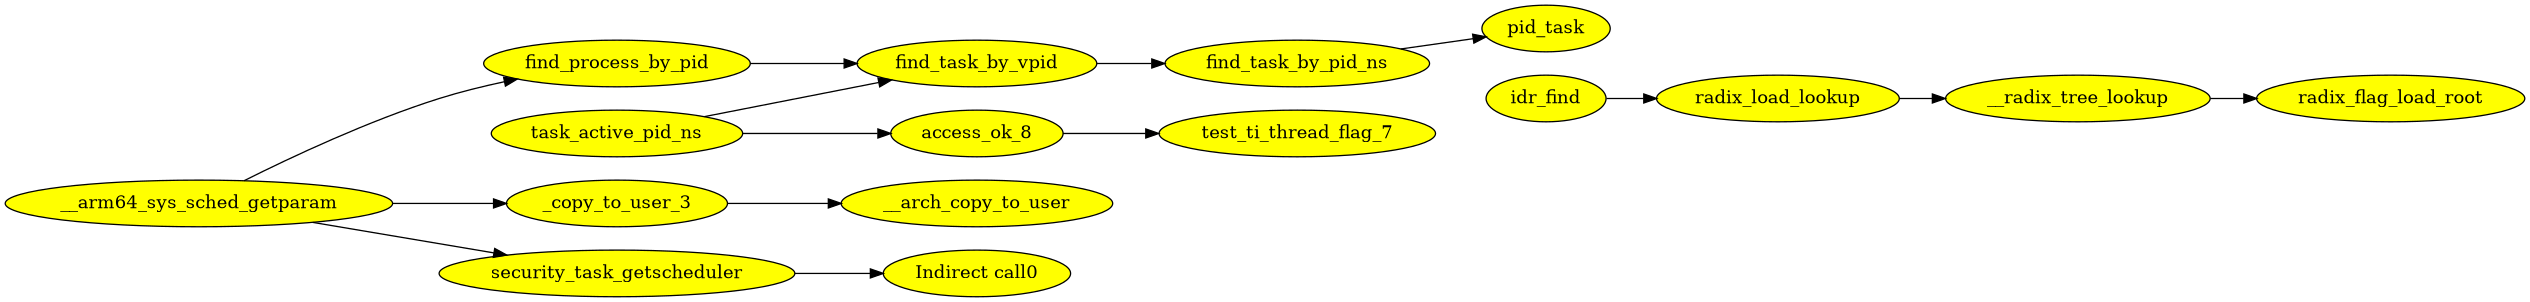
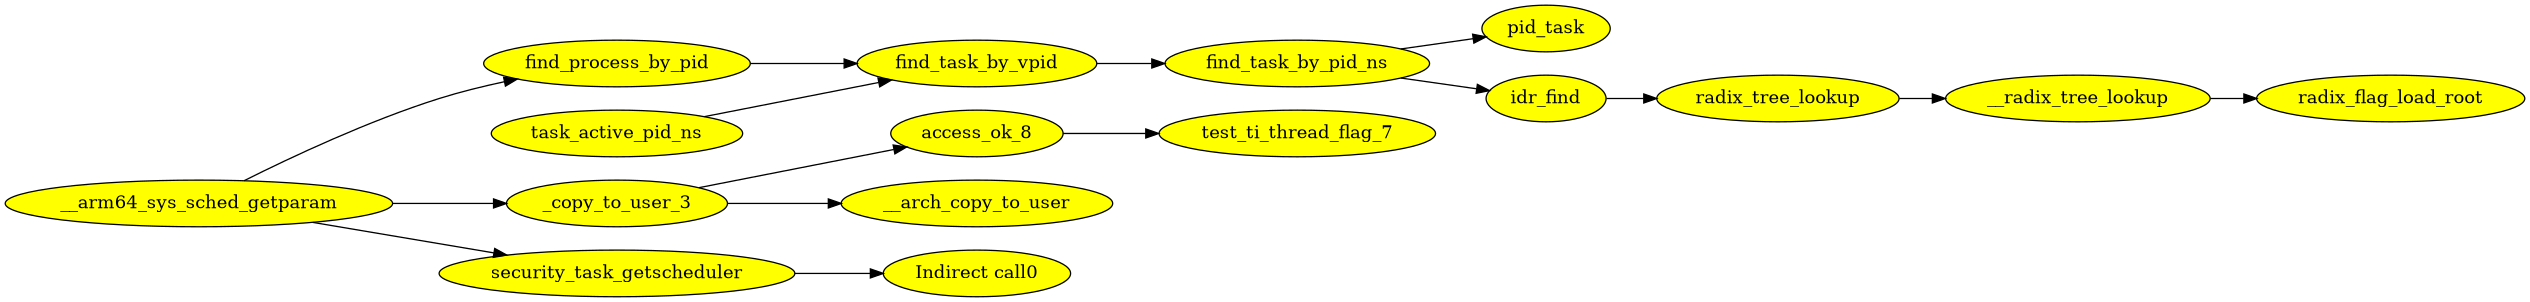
edge "find_task_by_pid_ns" -> "idr_find": added
node "radix_load_lookup": label "radix_load_lookup" -> "radix_tree_lookup"
edge "task_active_pid_ns" -> "access_ok_8": now "_copy_to_user_3" -> "access_ok_8"
